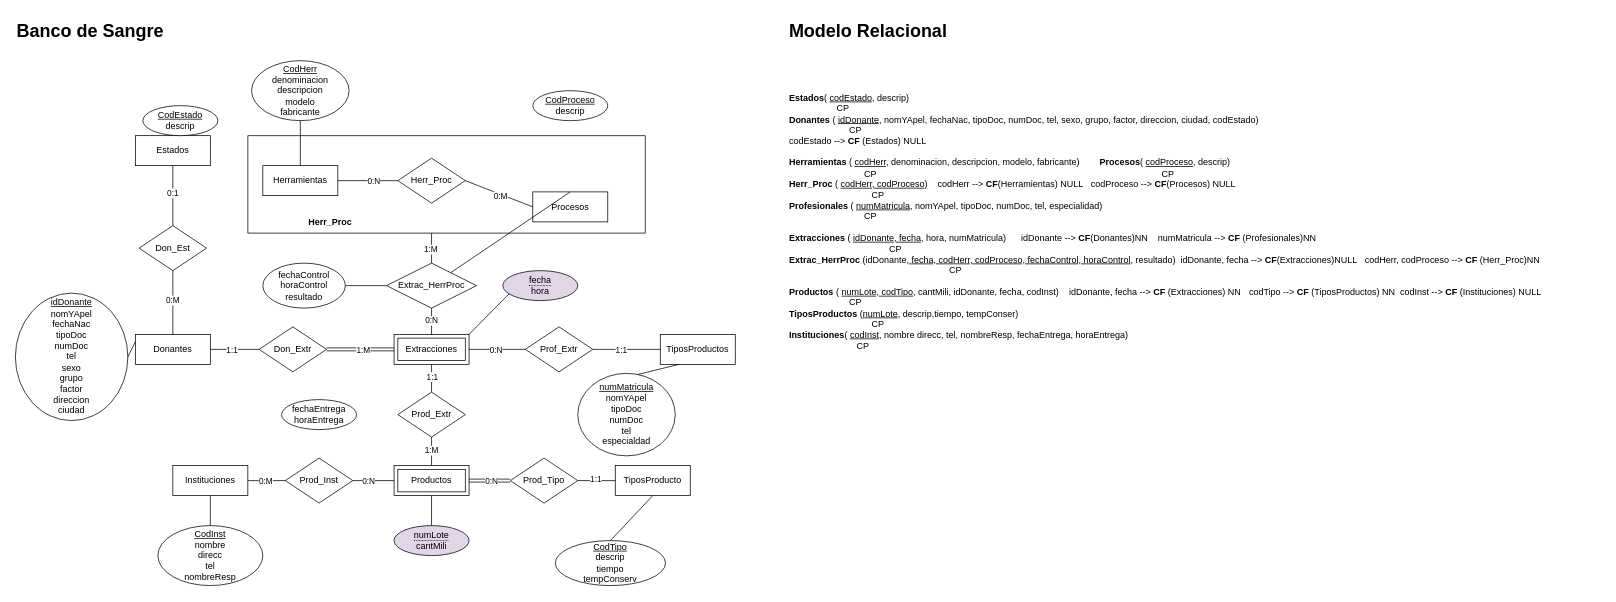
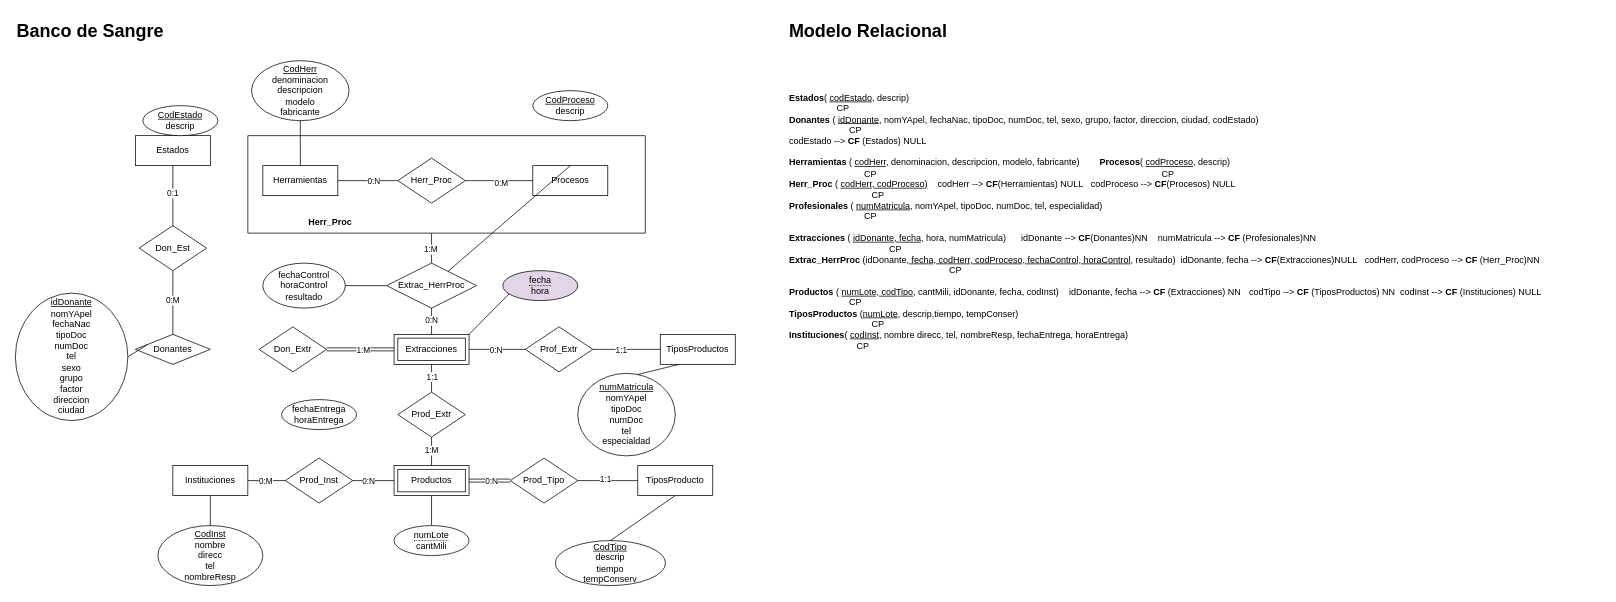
node "Procesos": moved (570, 207) -> (570, 180)
node "Donantes": shape rectangle -> diamond
edge "Donantes" -- "Don_Extr": removed, label "1:1"
node "TiposProducto": moved (653, 480) -> (675, 480)
node "numLote cantMili": fillcolor #e1d5e7 -> #ffffff
